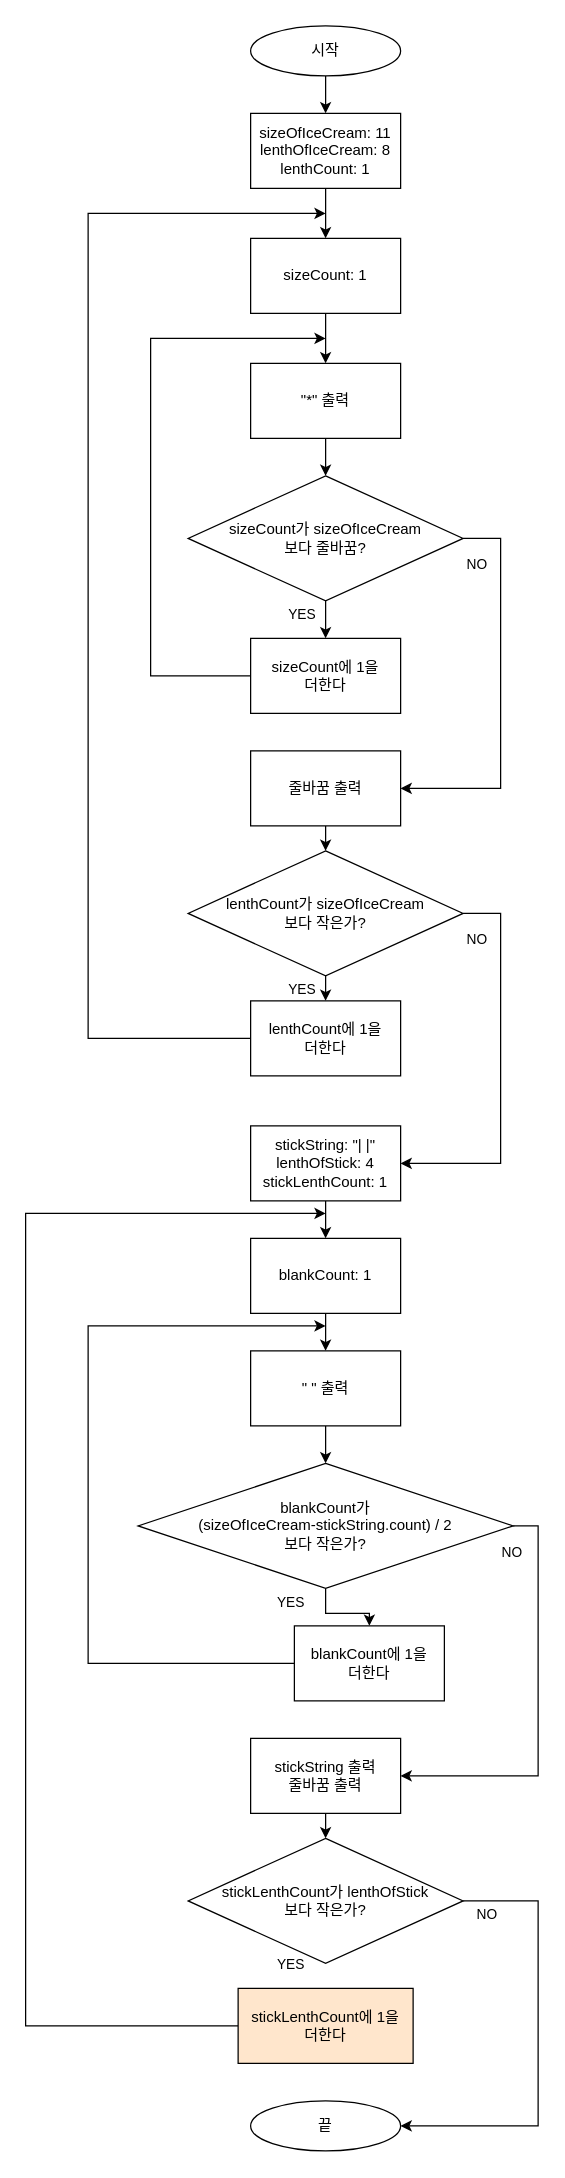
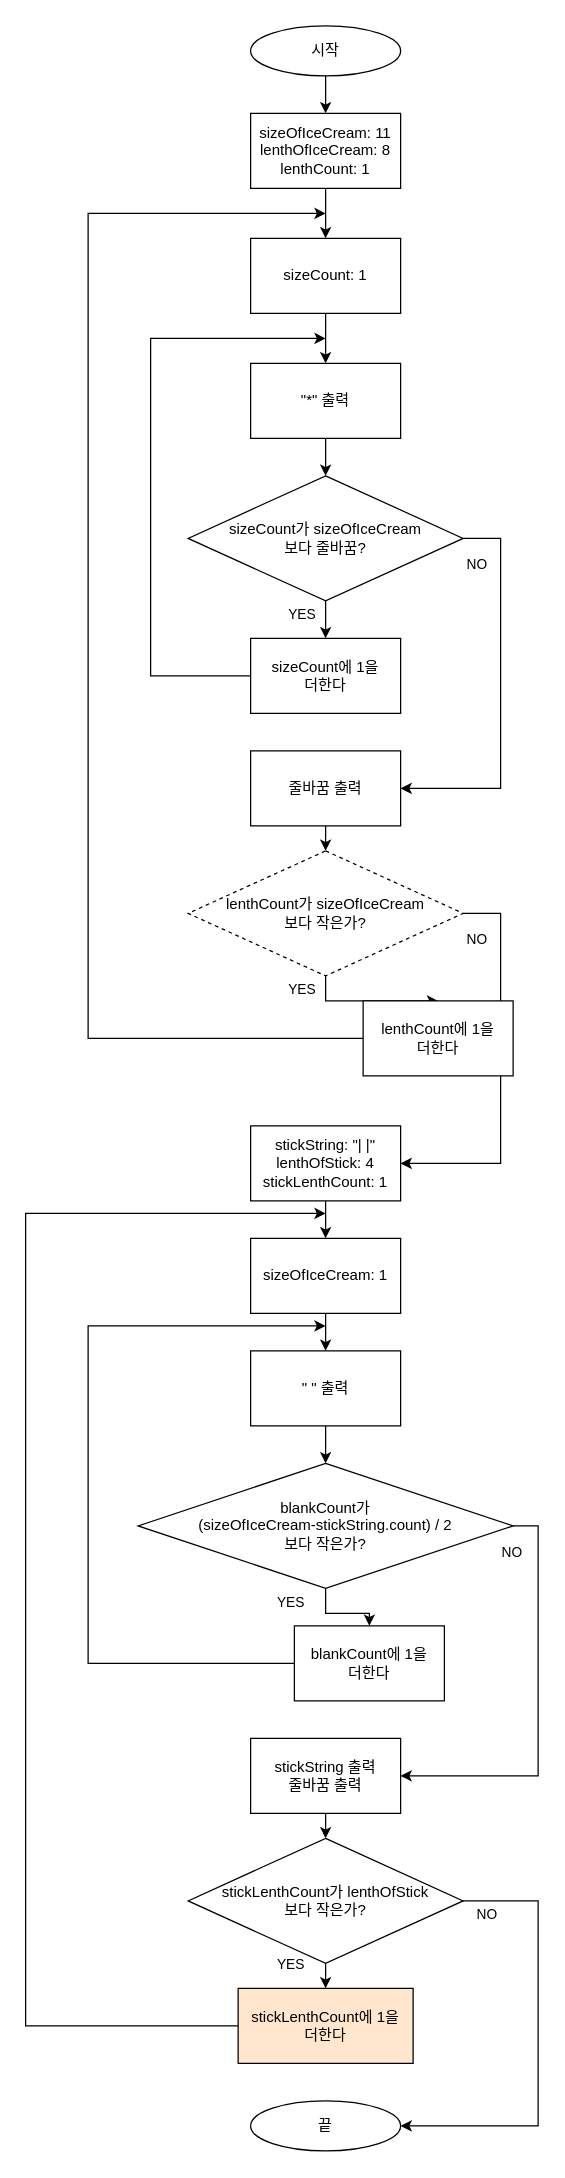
node "lenthCount가 sizeOfIceCream 보다 작은가?": style solid -> dashed
node "lenthCount에 1을 더한다": moved (326, 1038) -> (438, 1038)
node "blankCount: 1": label "blankCount: 1" -> "sizeOfIceCream: 1"
edge "stickLenthCount가 lenthOfStick 보다 작은가?" -> "stickLenthCount에 1을 더한다": added
